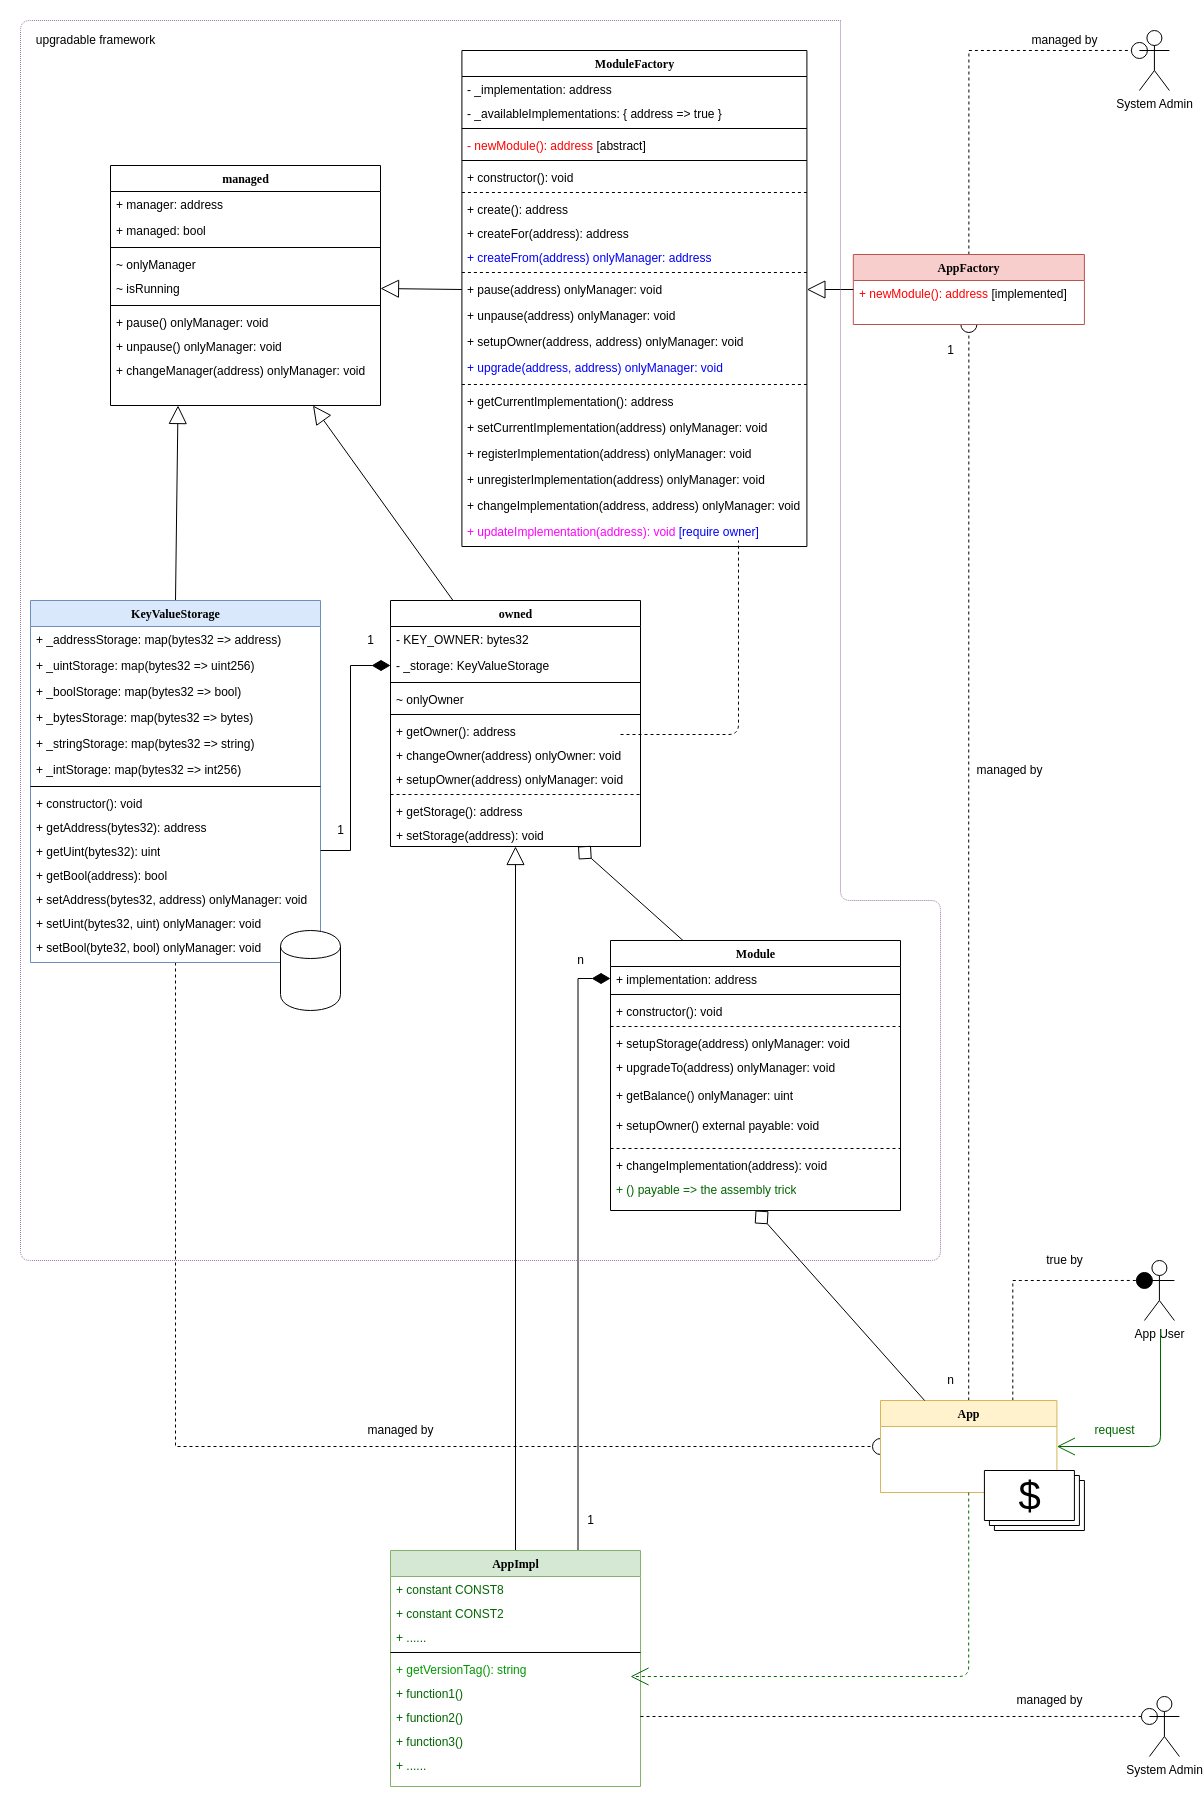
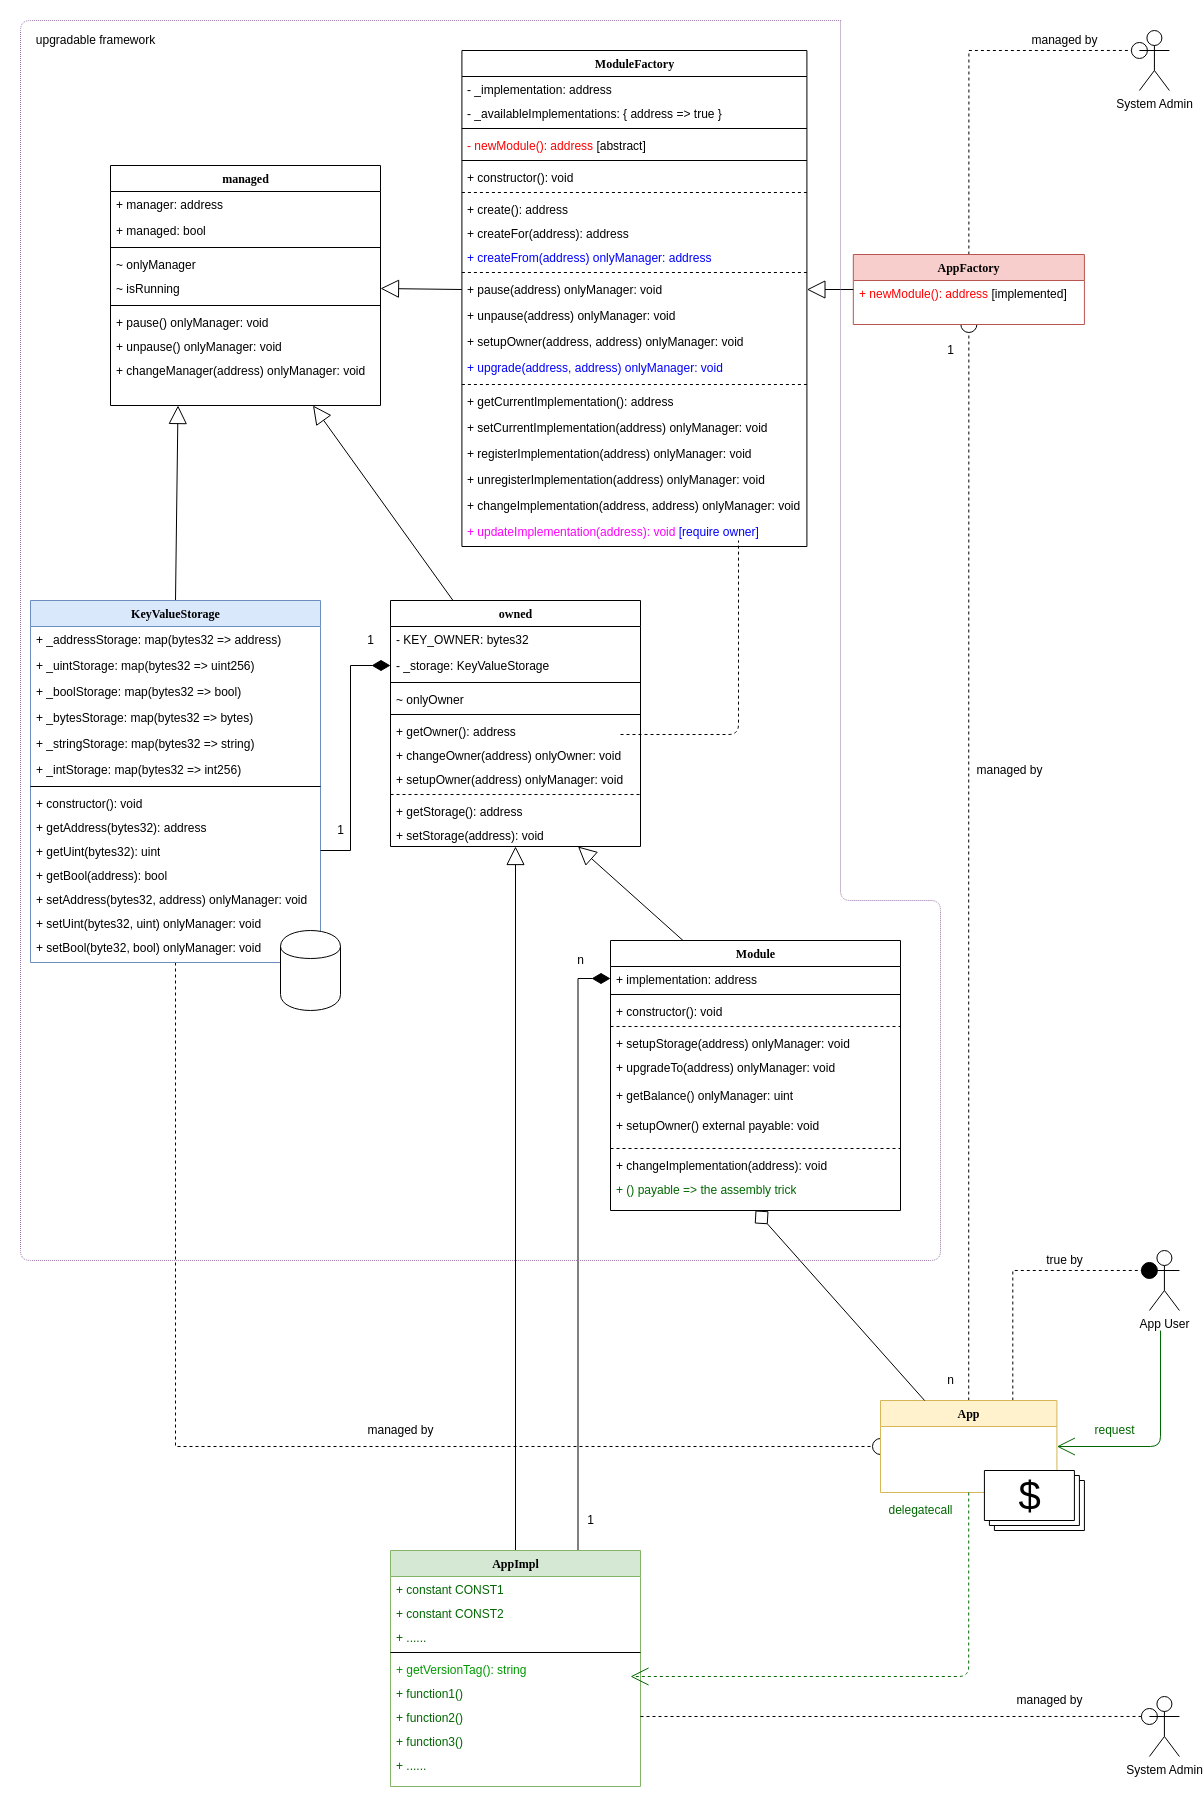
edge "Module" -> "owned": arrowhead diamond -> block
node "App User": moved (1159, 1291) -> (1164, 1281)
node "delegatecall": added
node "+ constant CONST8": label "+ constant CONST8" -> "+ constant CONST1"
